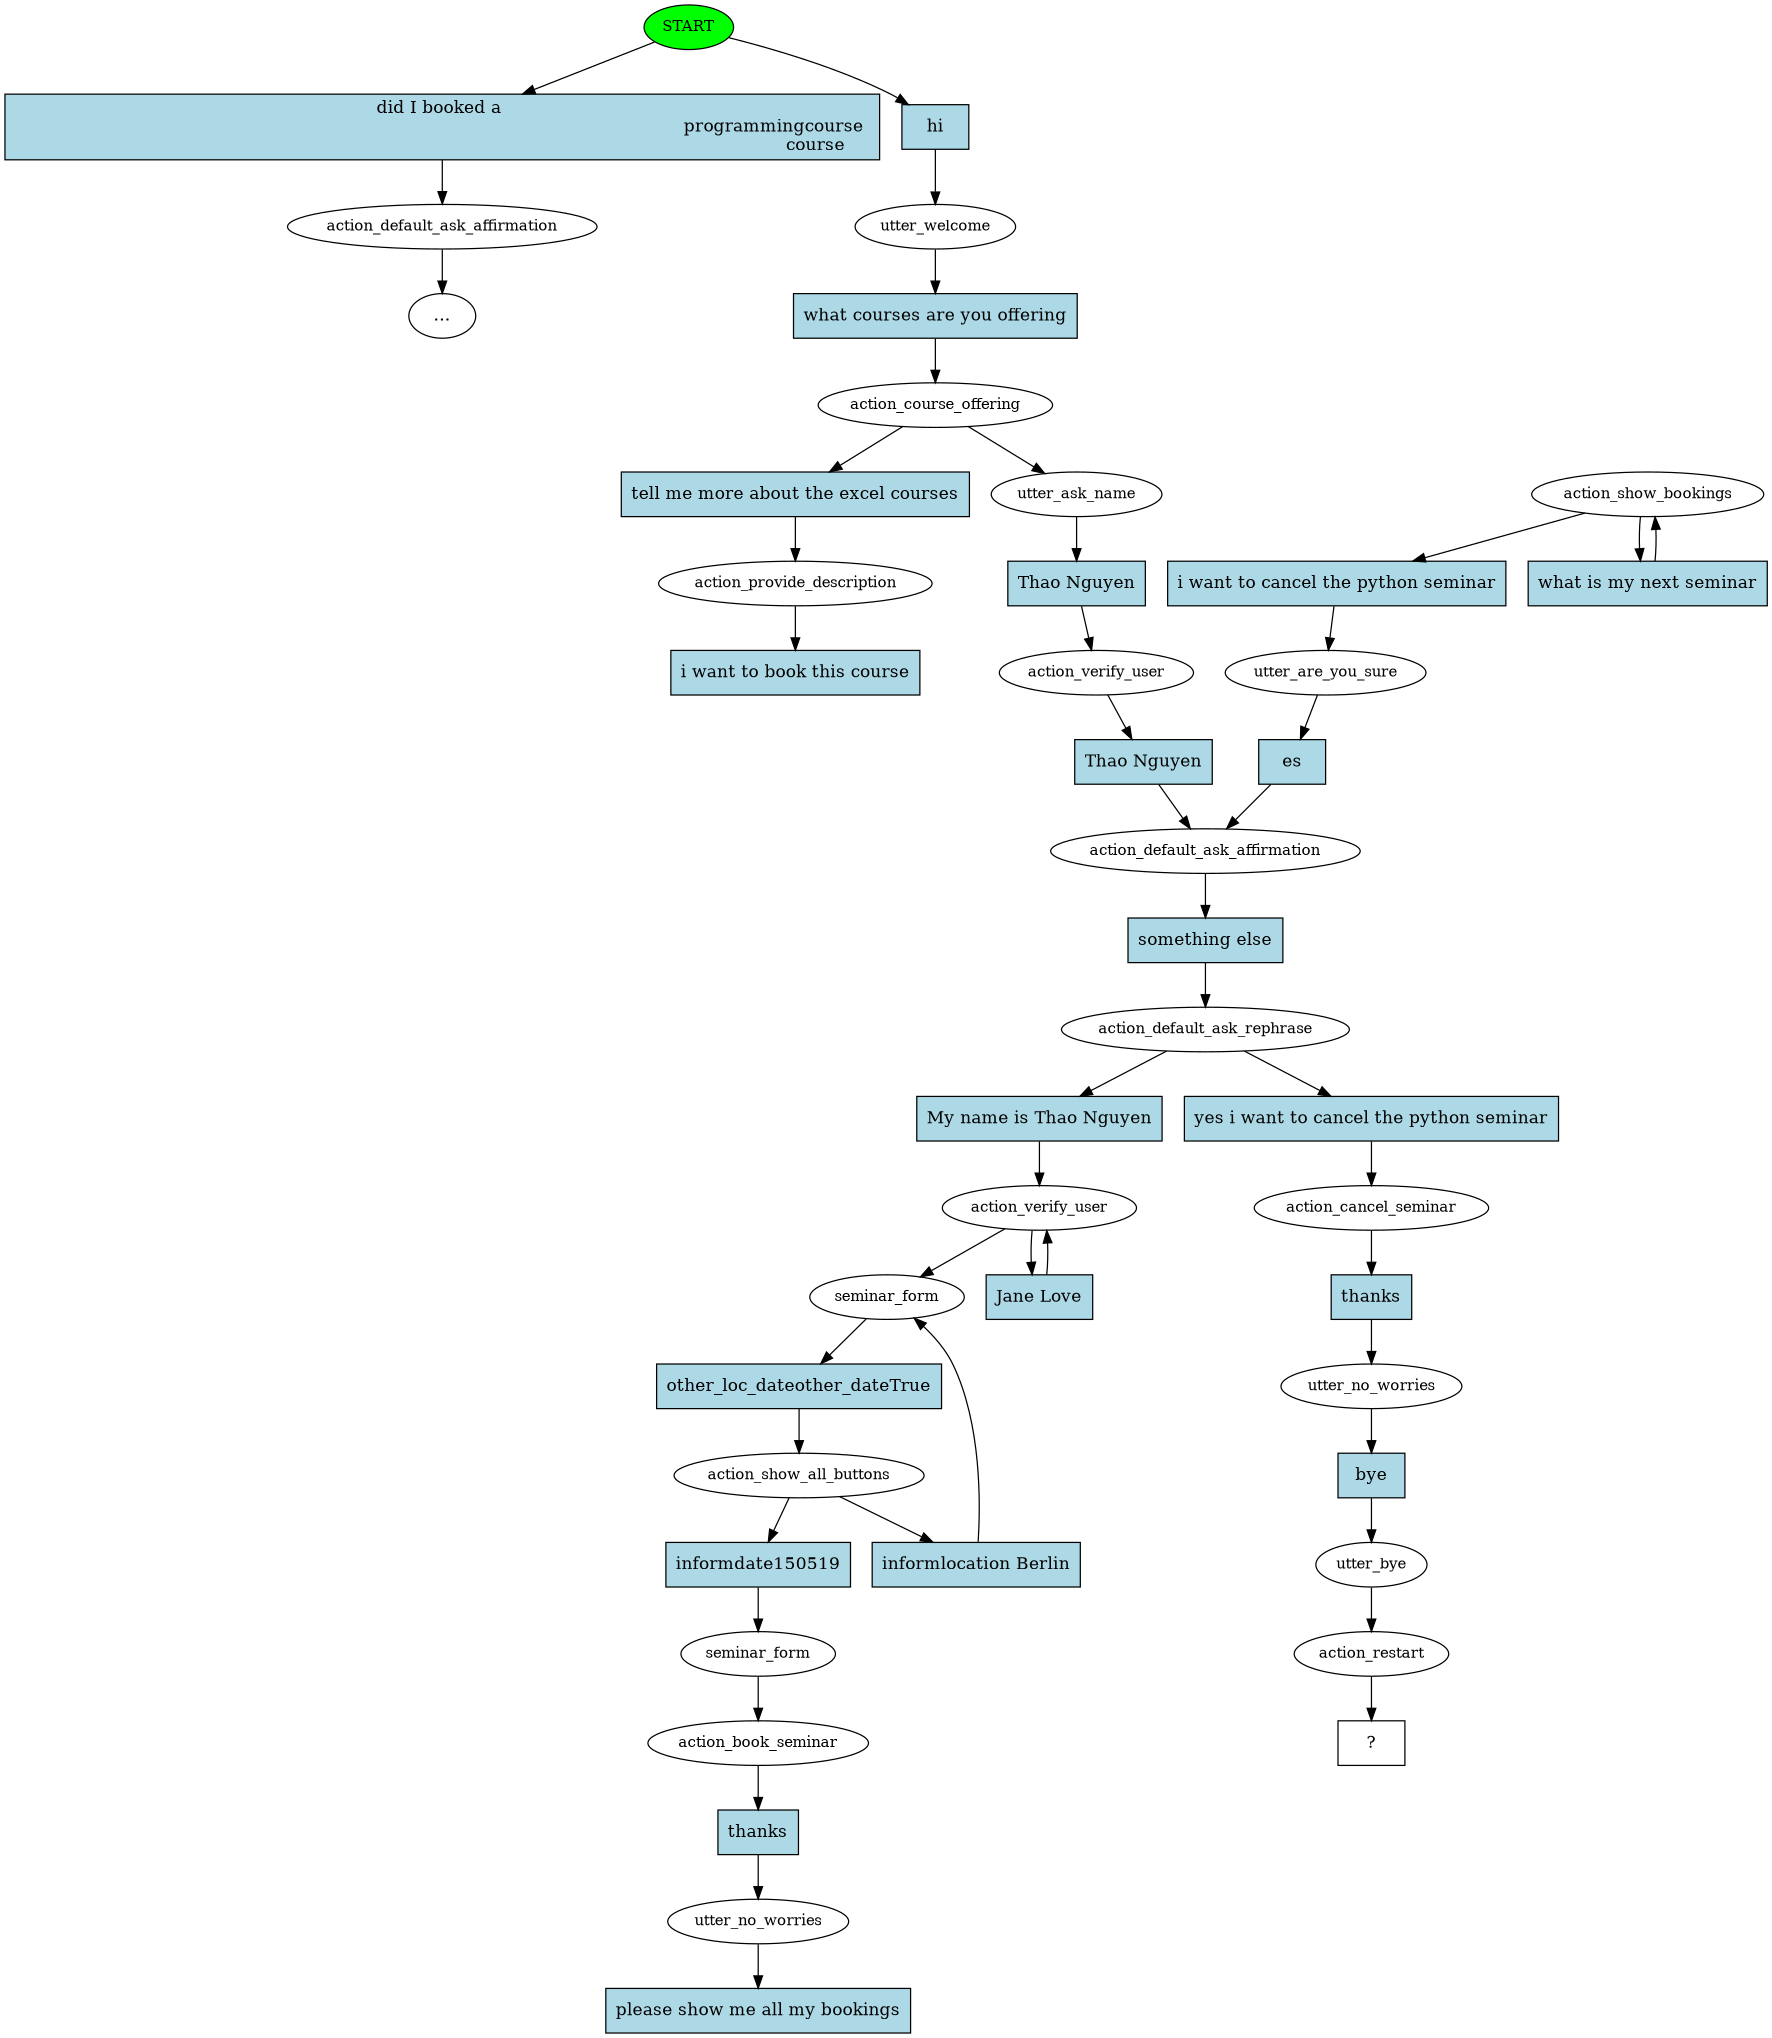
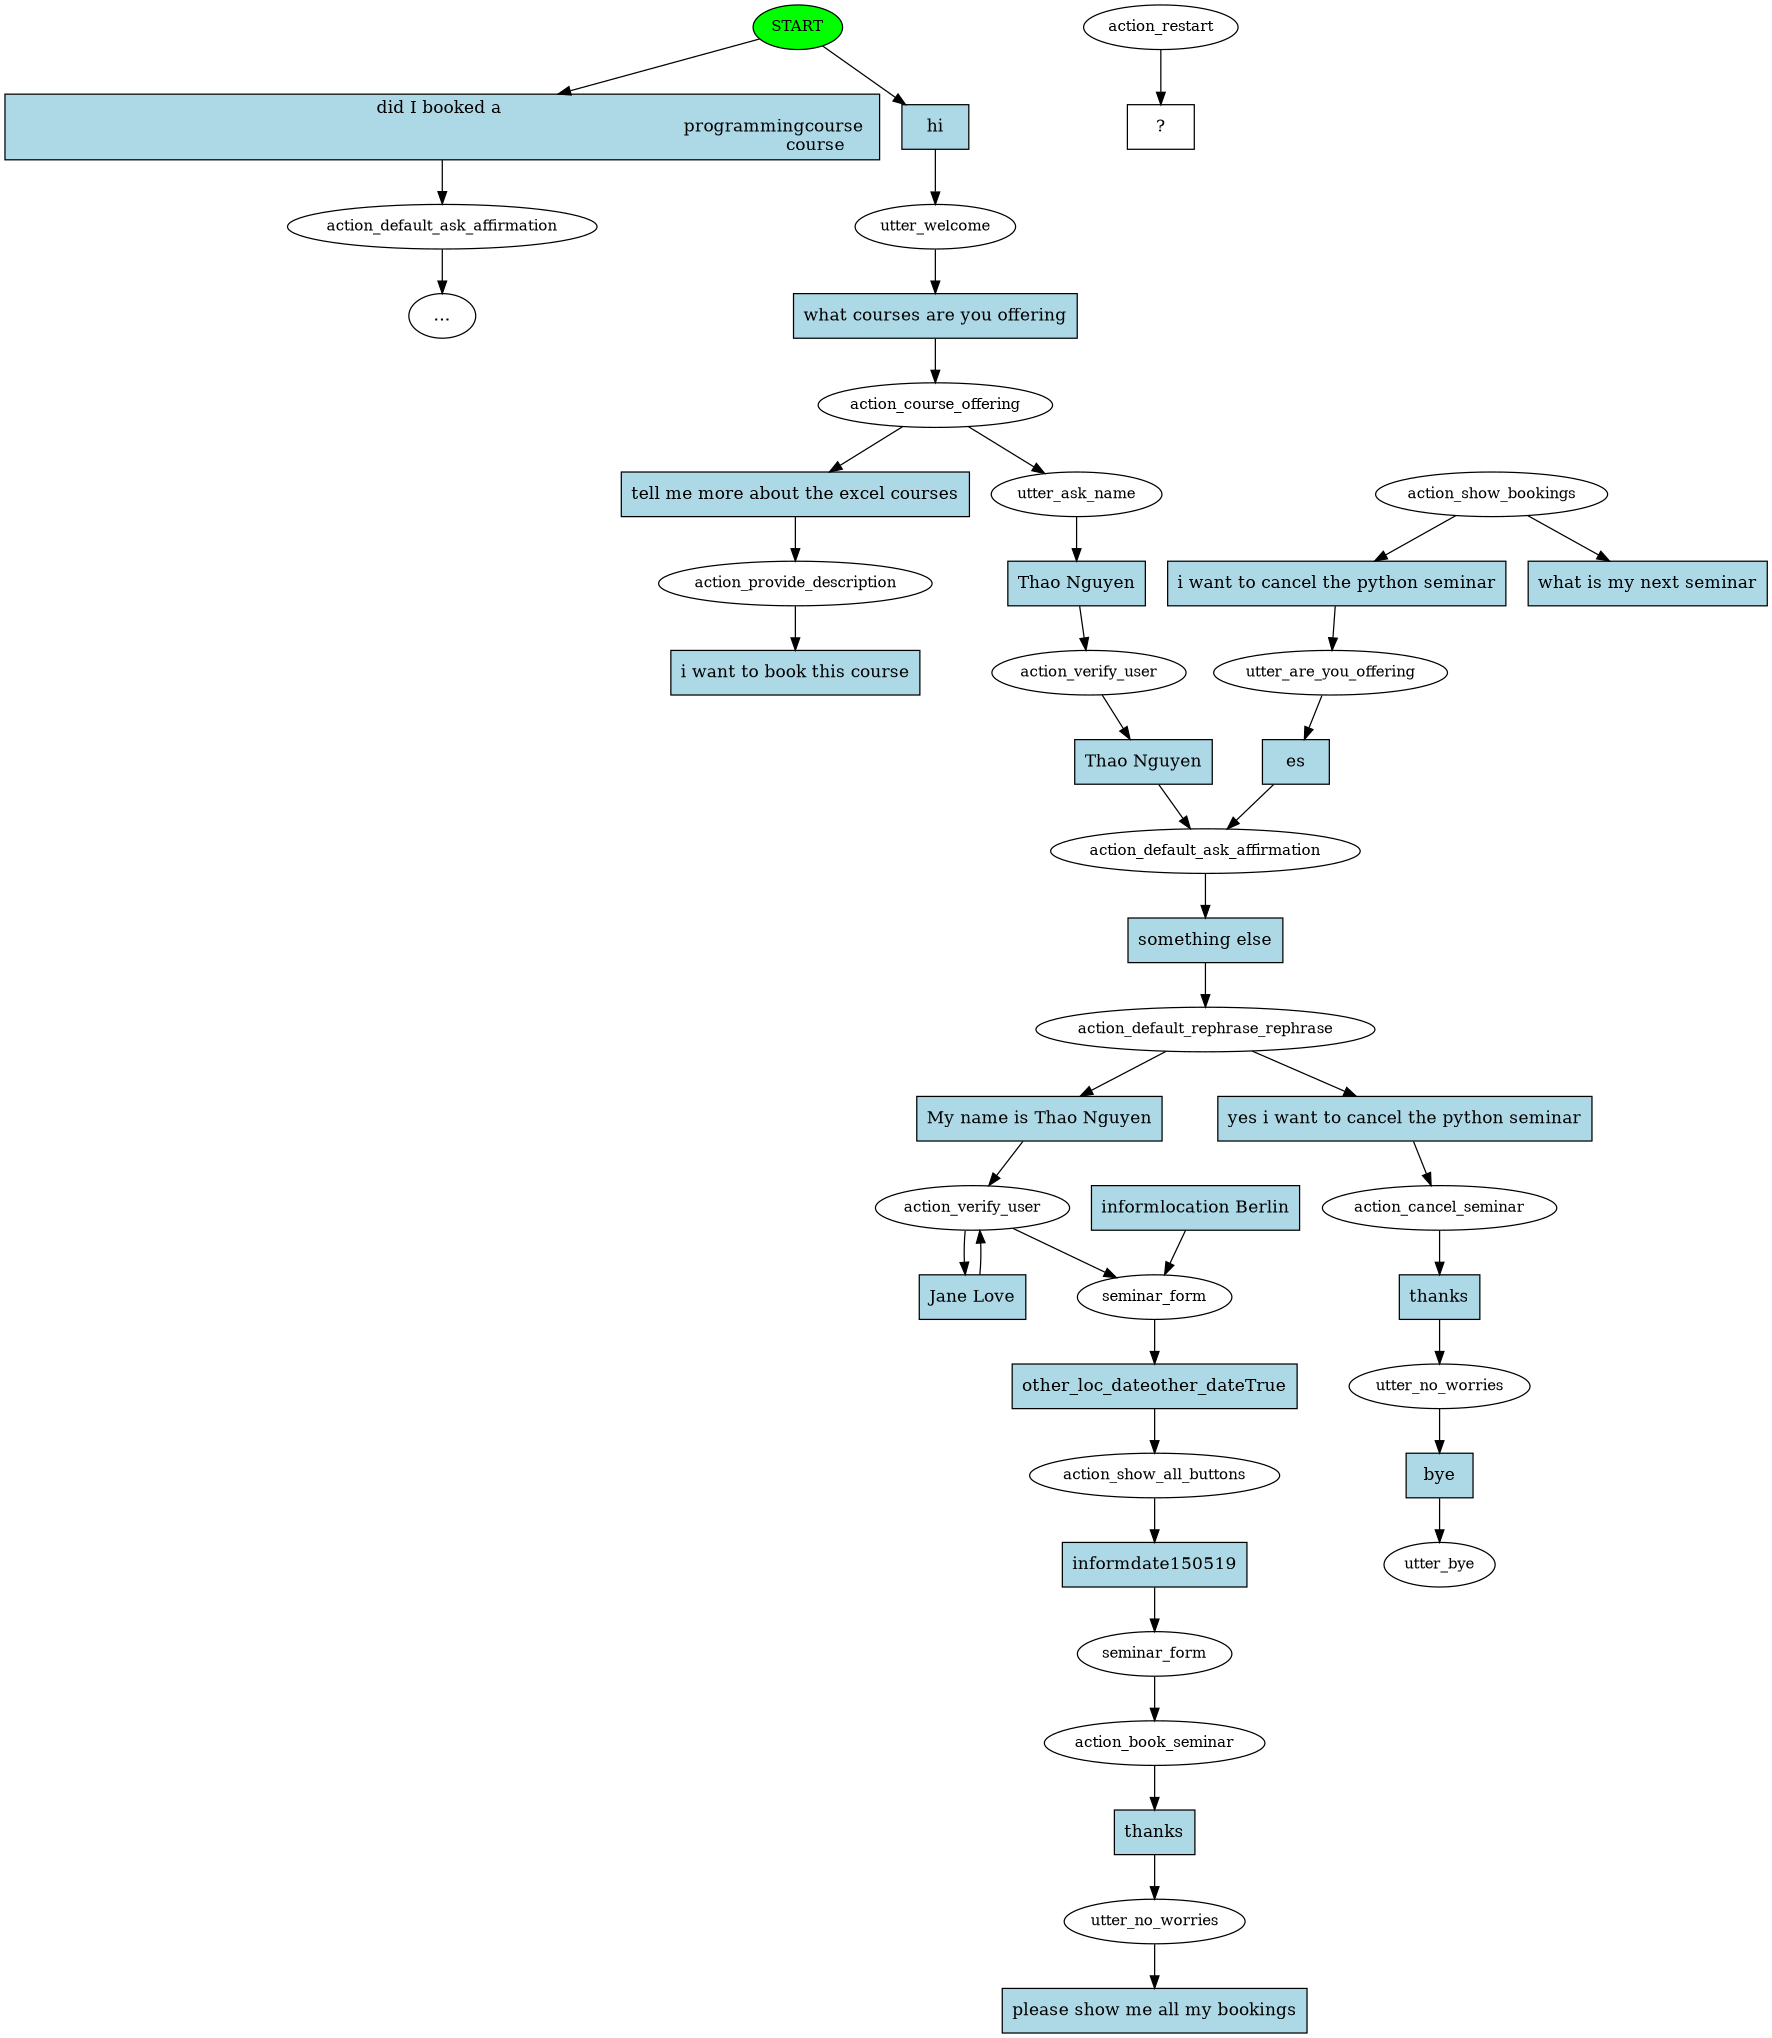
edge "what is my next seminar" -> "action_show_bookings": removed
node "utter_are_you_sure": label "utter_are_you_sure" -> "utter_are_you_offering"
node "action_default_ask_rephrase": label "action_default_ask_rephrase" -> "action_default_rephrase_rephrase"
edge "action_show_all_buttons" -> "informlocation Berlin": removed
edge "utter_bye" -> "action_restart": removed
